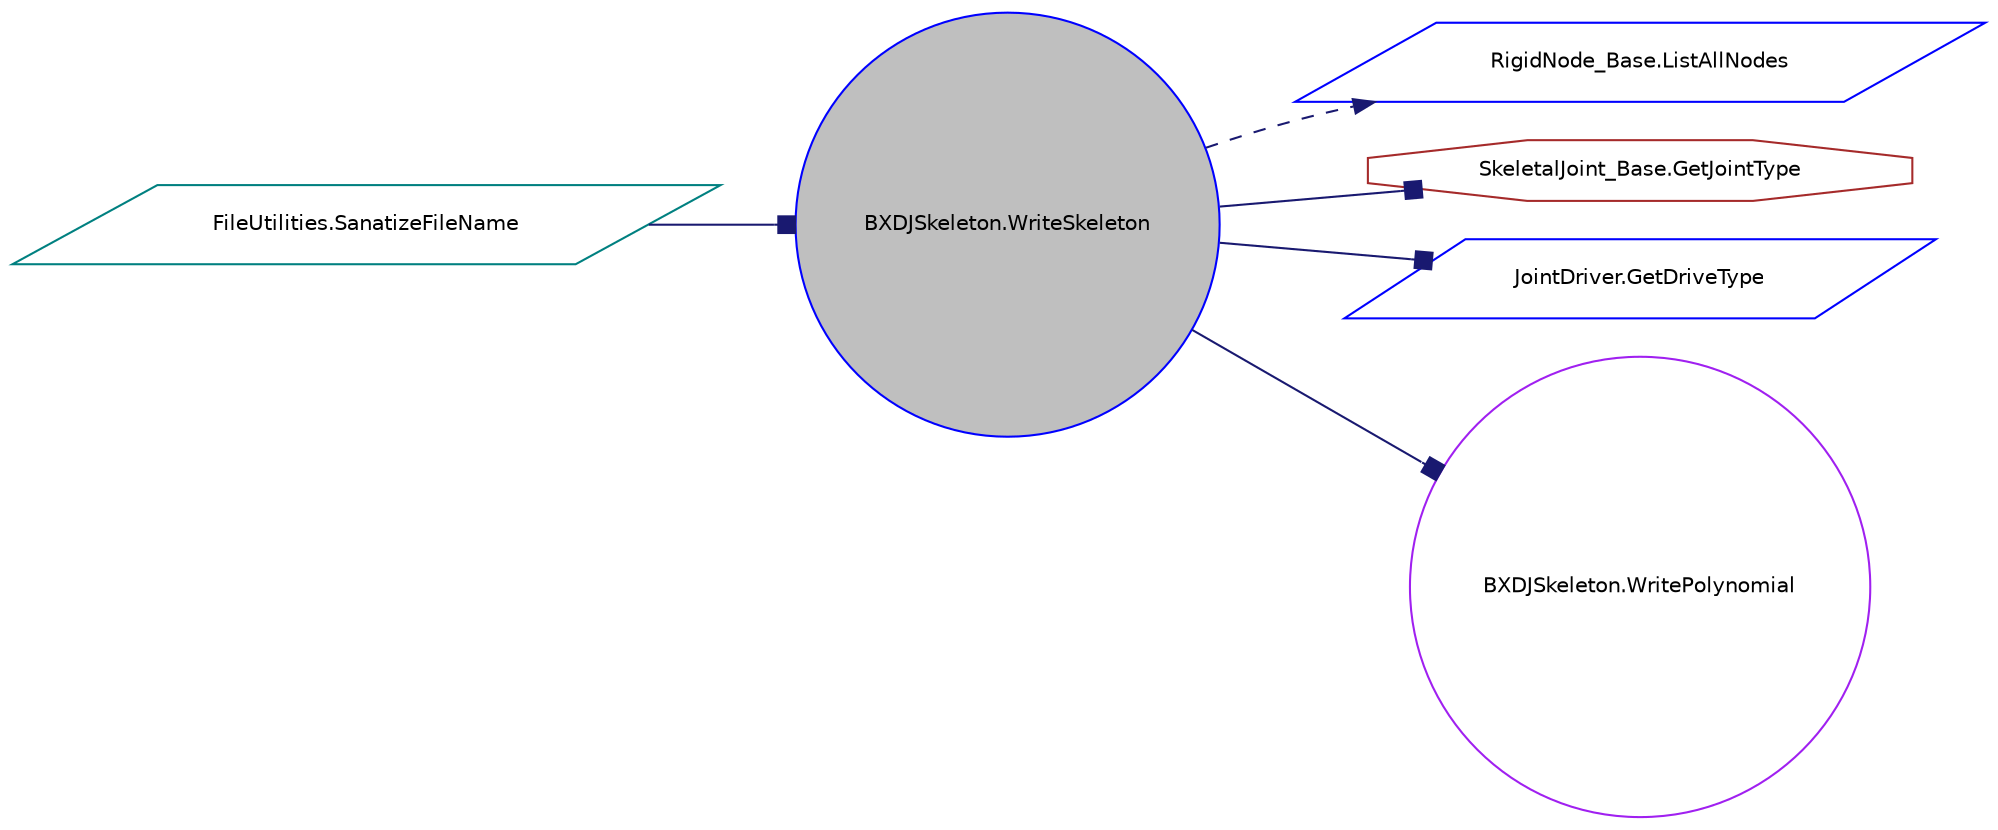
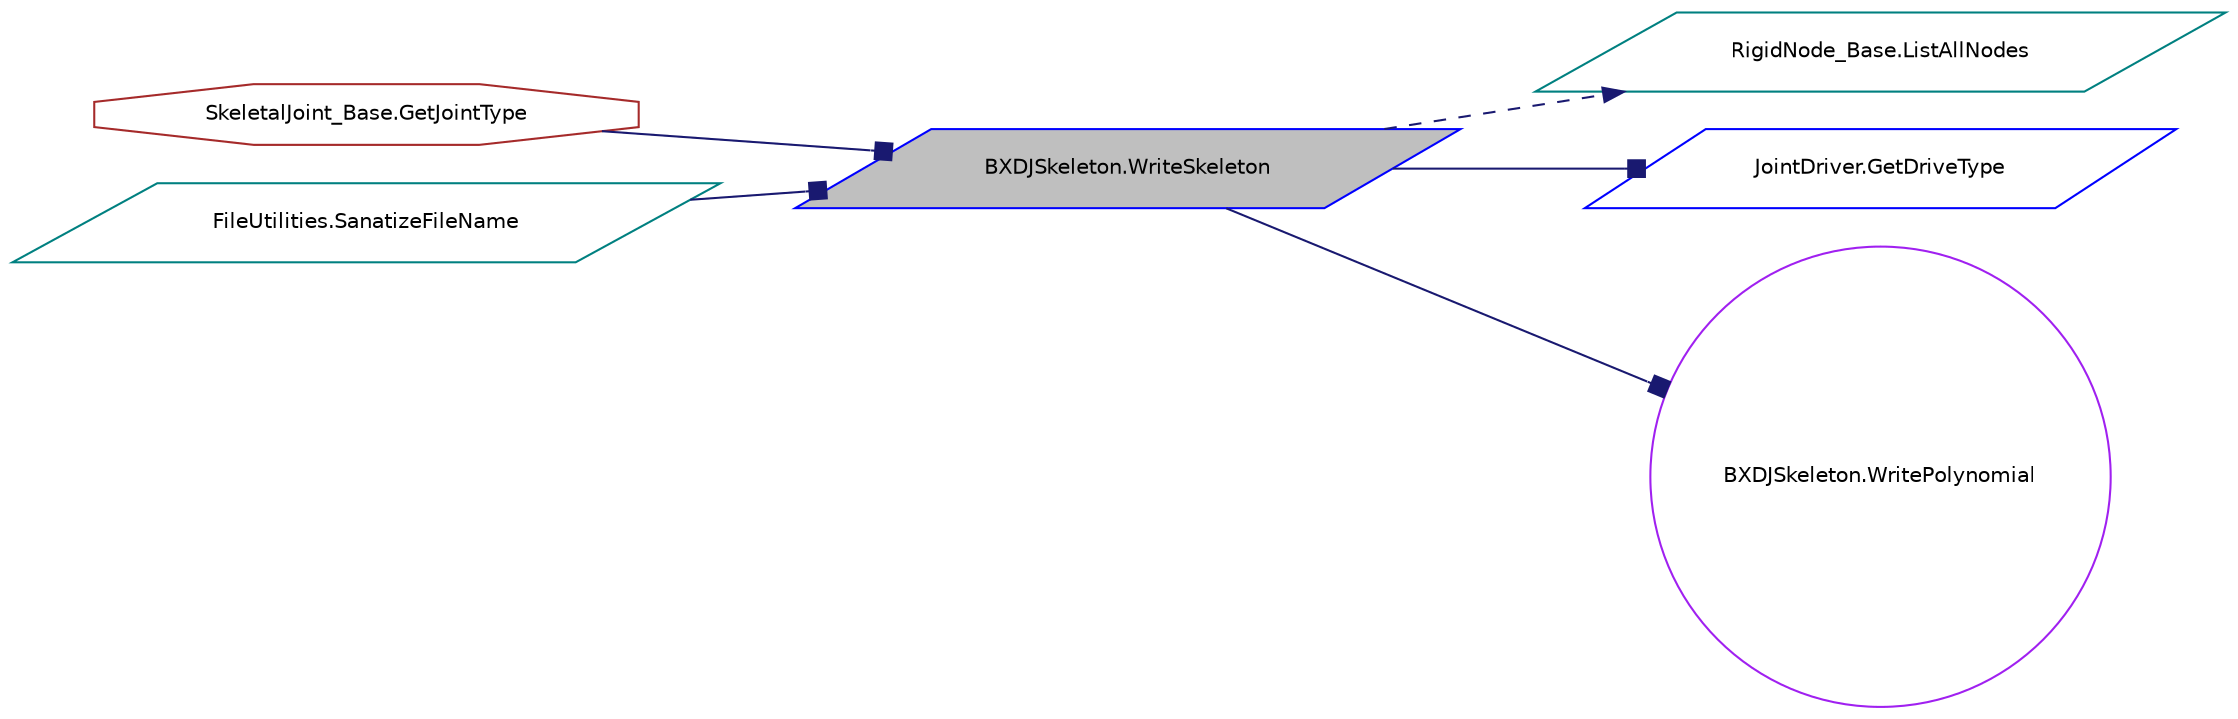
node "RigidNode_Base.ListAllNodes": color blue -> teal
edge "BXDJSkeleton.WriteSkeleton" -> "SkeletalJoint_Base.GetJointType": reversed
node "BXDJSkeleton.WriteSkeleton": shape circle -> parallelogram
